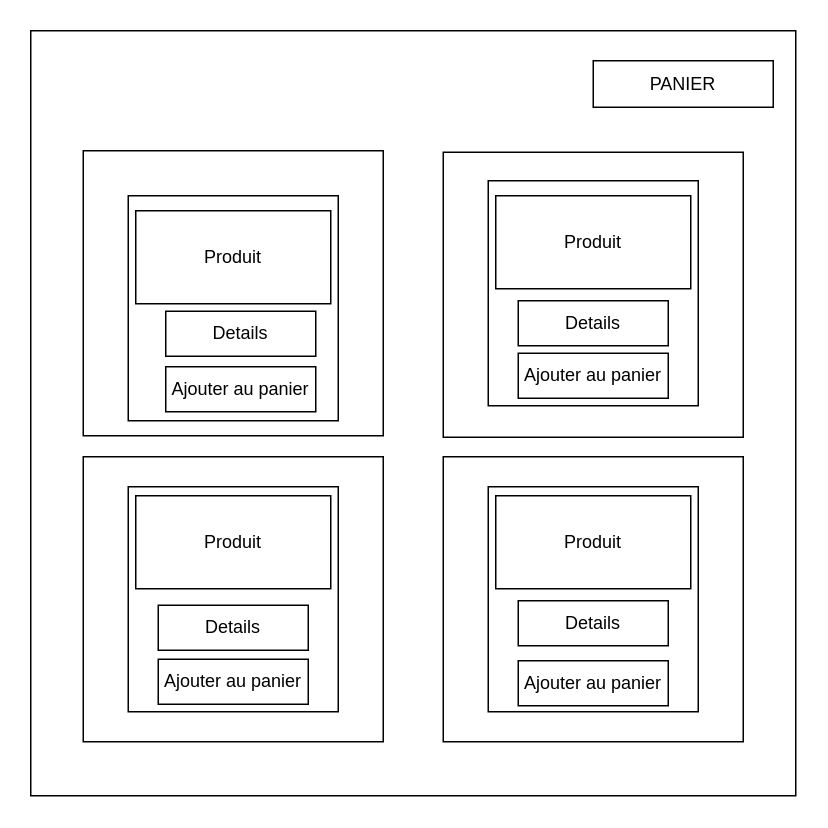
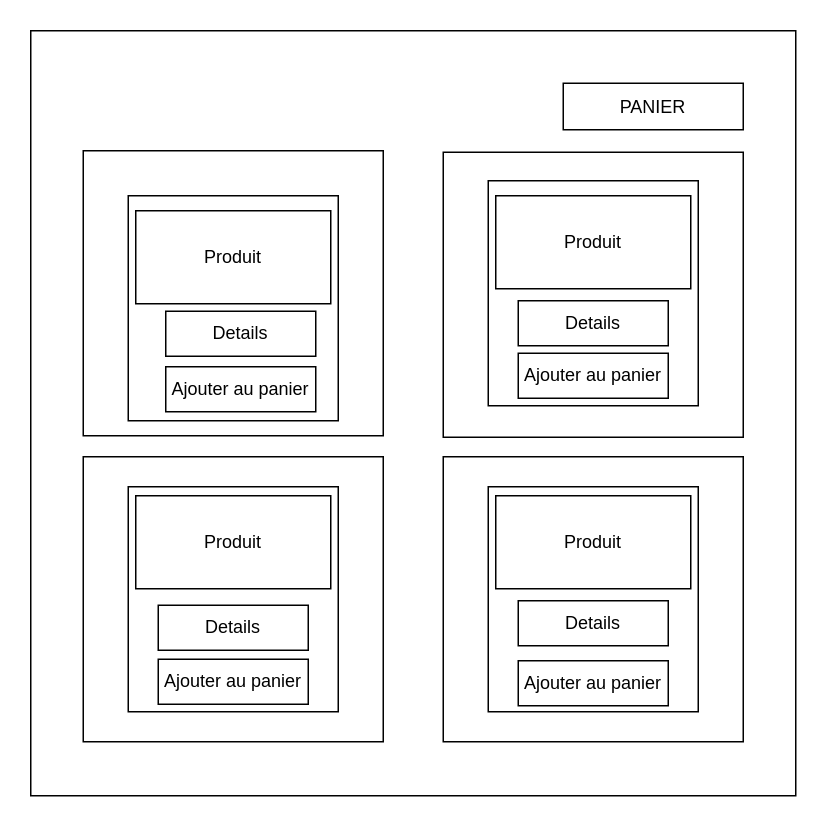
node "PANIER": moved (683, 84) -> (653, 107)
